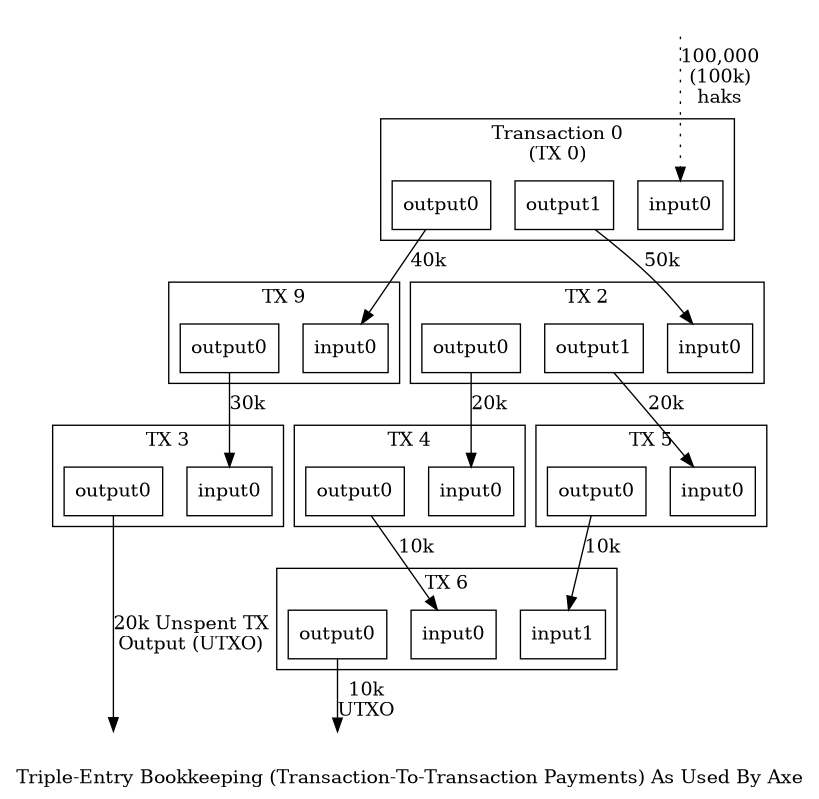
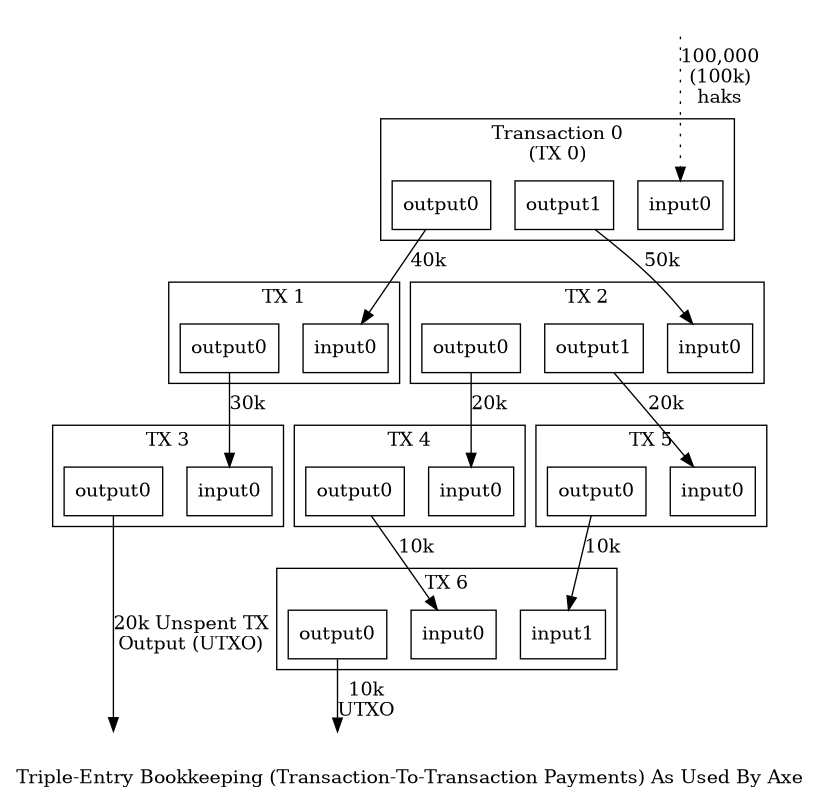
cluster "TX 9": label "TX 9" -> "TX 1"
